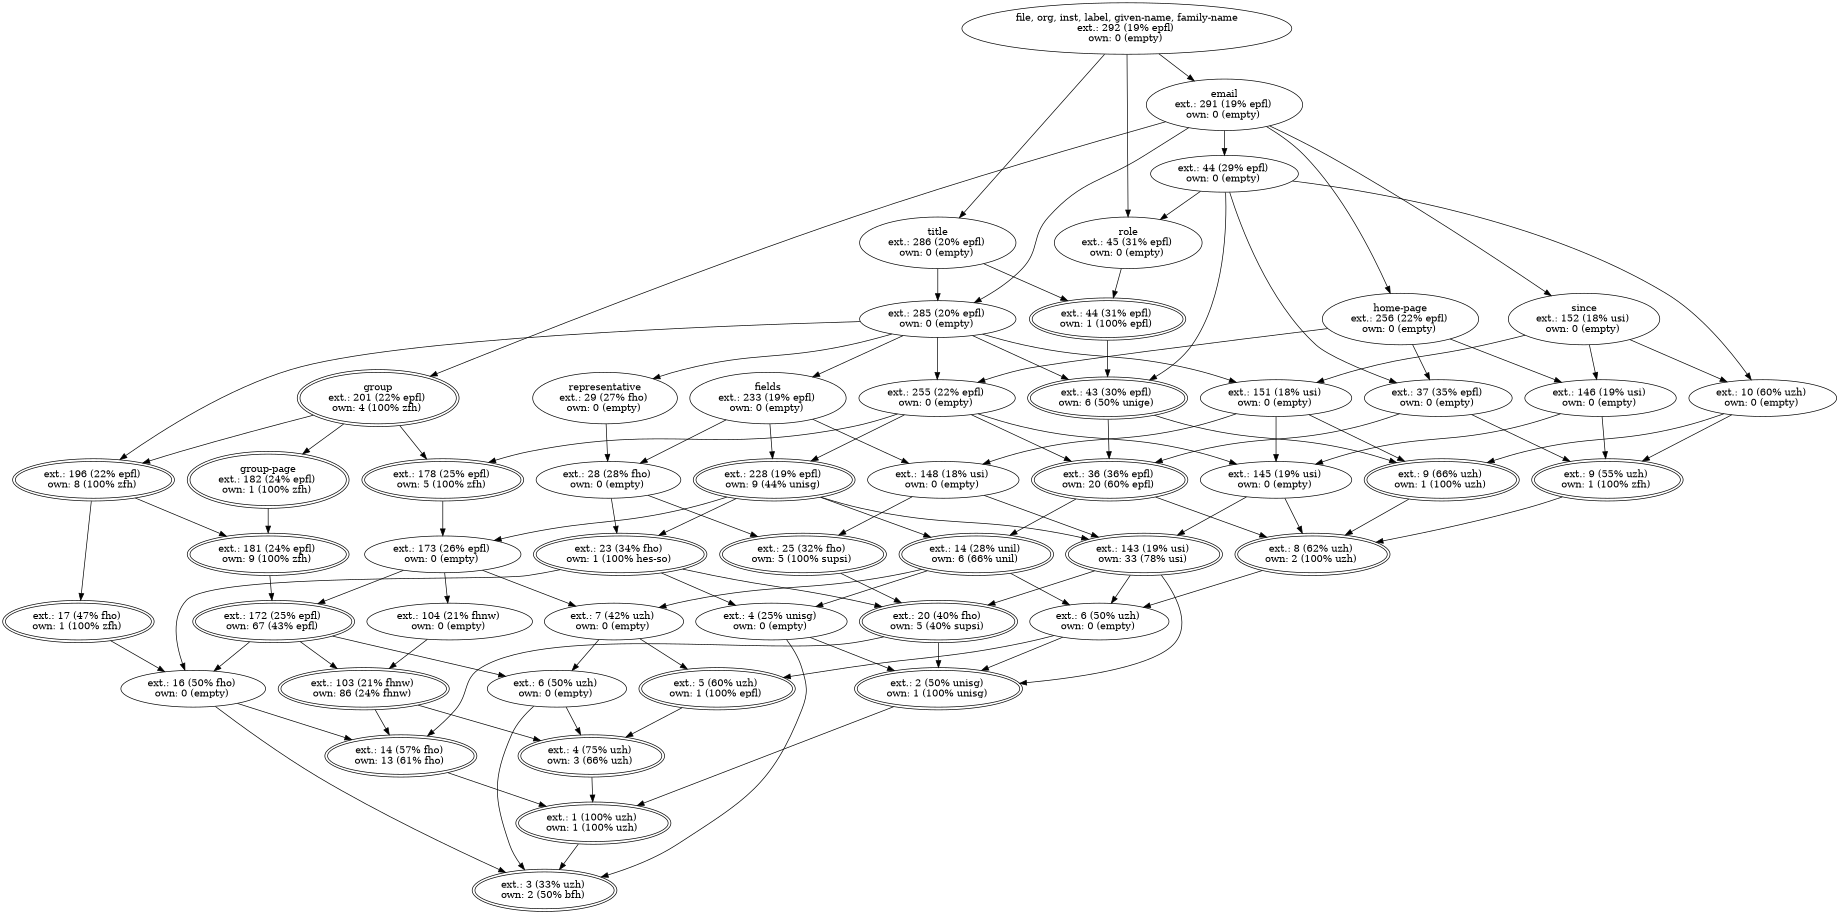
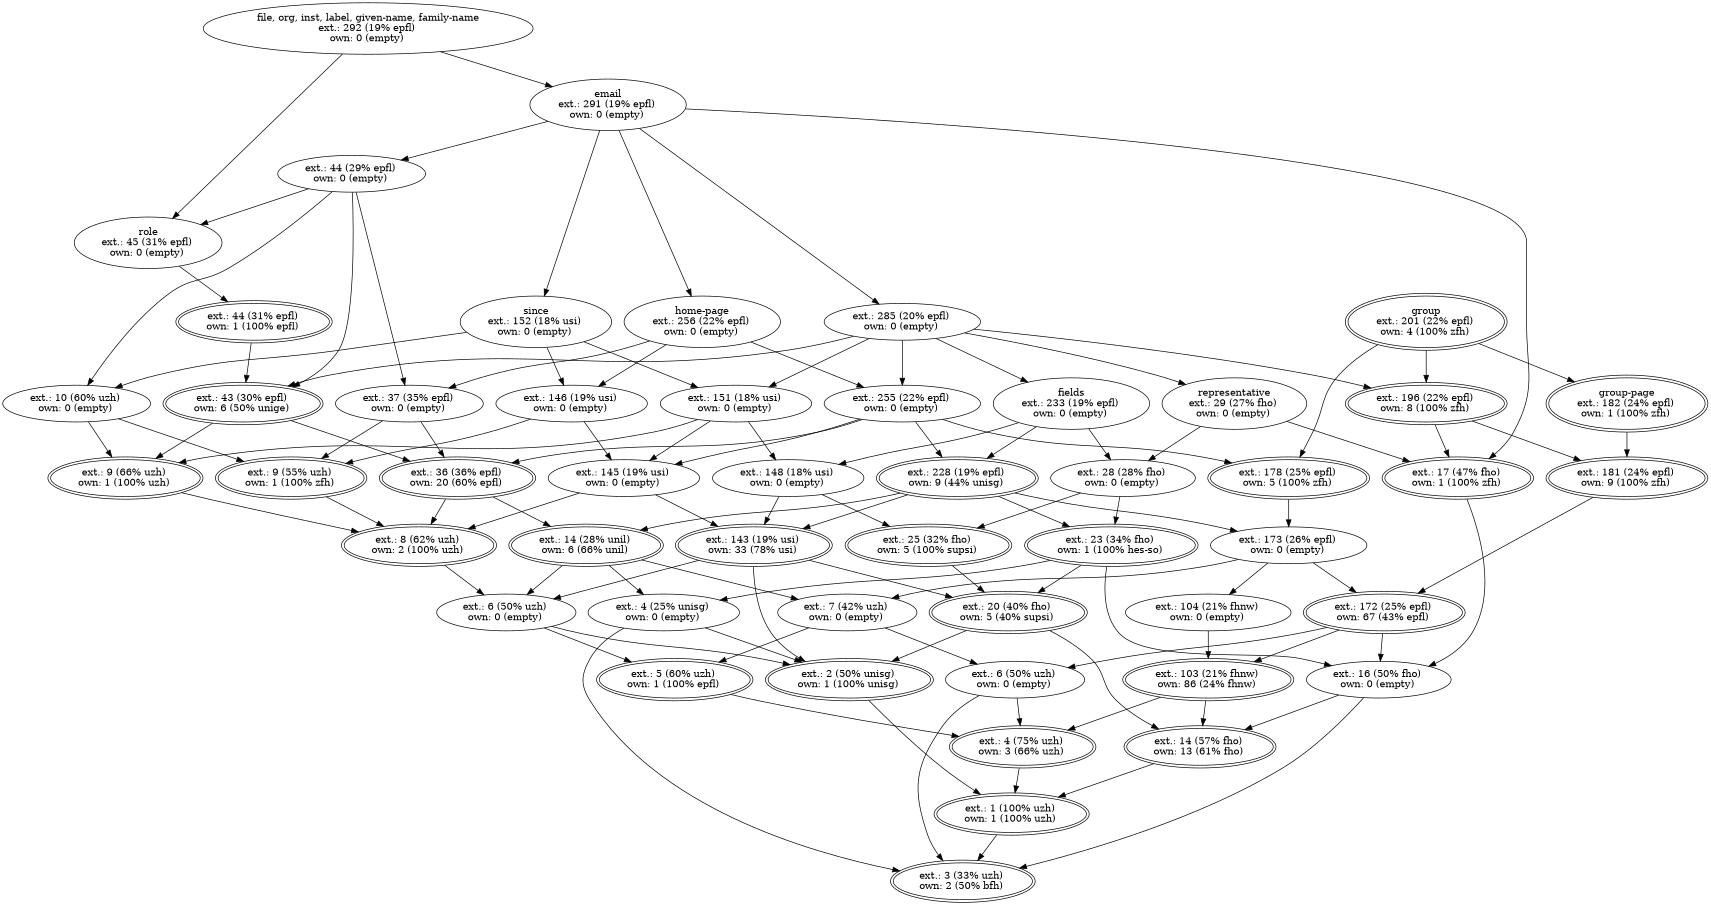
edge "email ext.: 291 (19% epfl) own: 0 (empty)" -> "group ext.: 201 (22% epfl) own: 4 (100% zfh)": now "email ext.: 291 (19% epfl) own: 0 (empty)" -> "ext.: 17 (47% fho) own: 1 (100% zfh)"
node "title ext.: 286 (20% epfl) own: 0 (empty)": removed
edge "representative ext.: 29 (27% fho) own: 0 (empty)" -> "ext.: 17 (47% fho) own: 1 (100% zfh)": added
